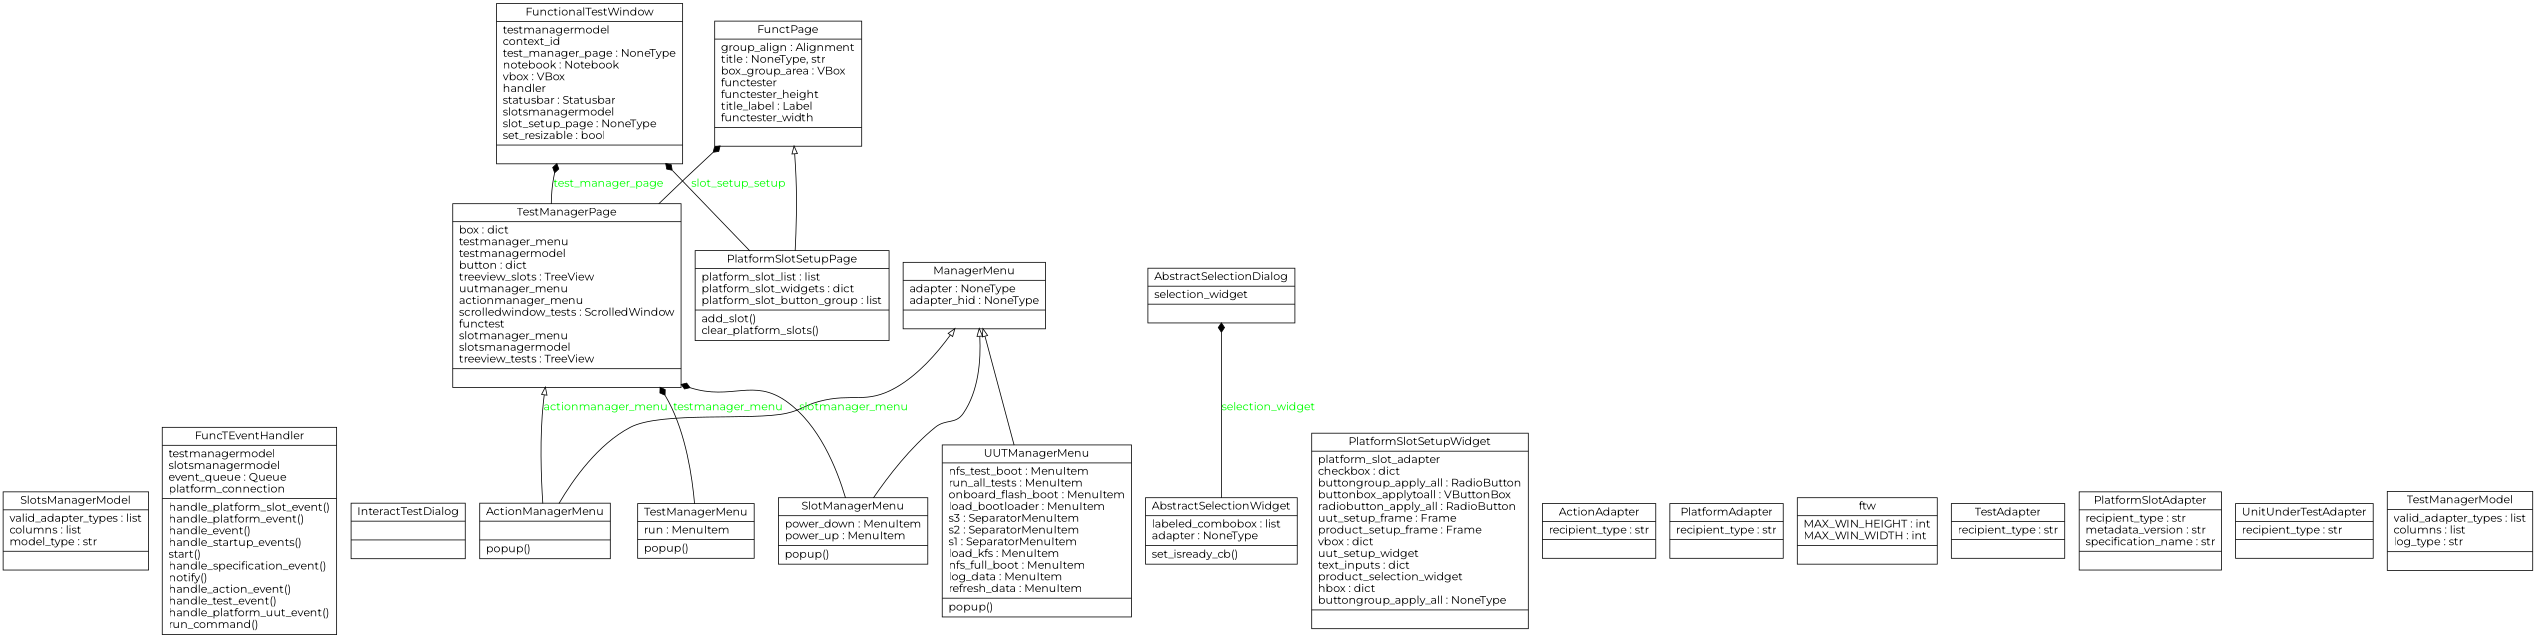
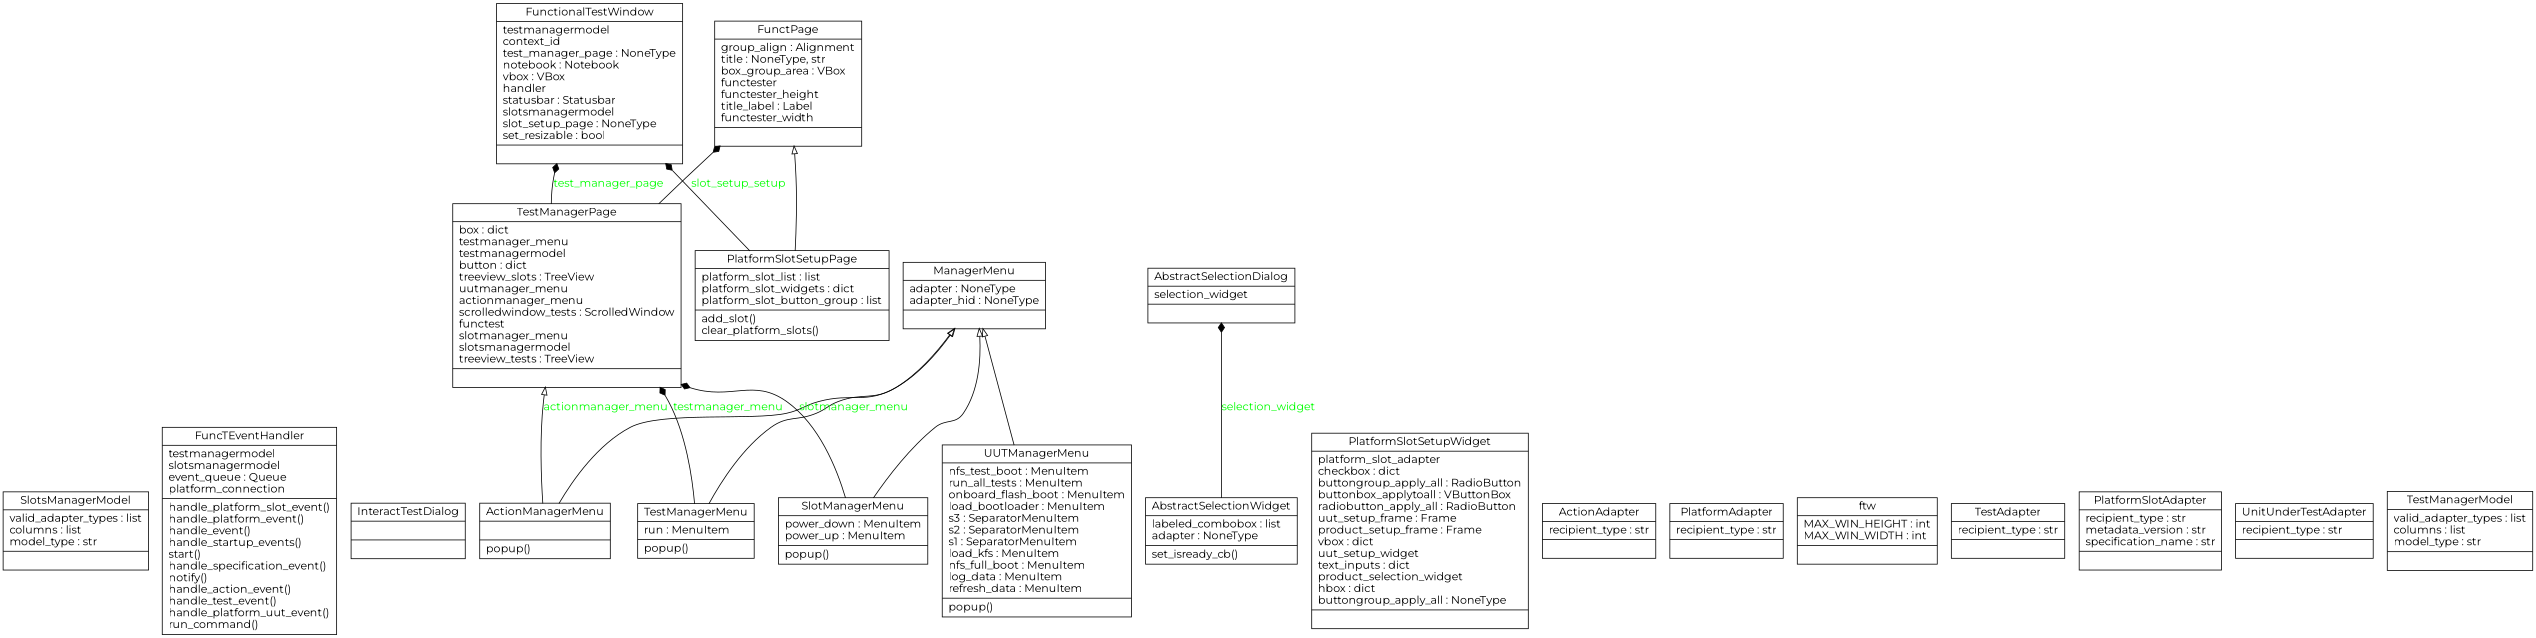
edge "TestManagerMenu" -> "ManagerMenu": added
node "TestManagerModel": text "log_type : str" -> "model_type : str"
